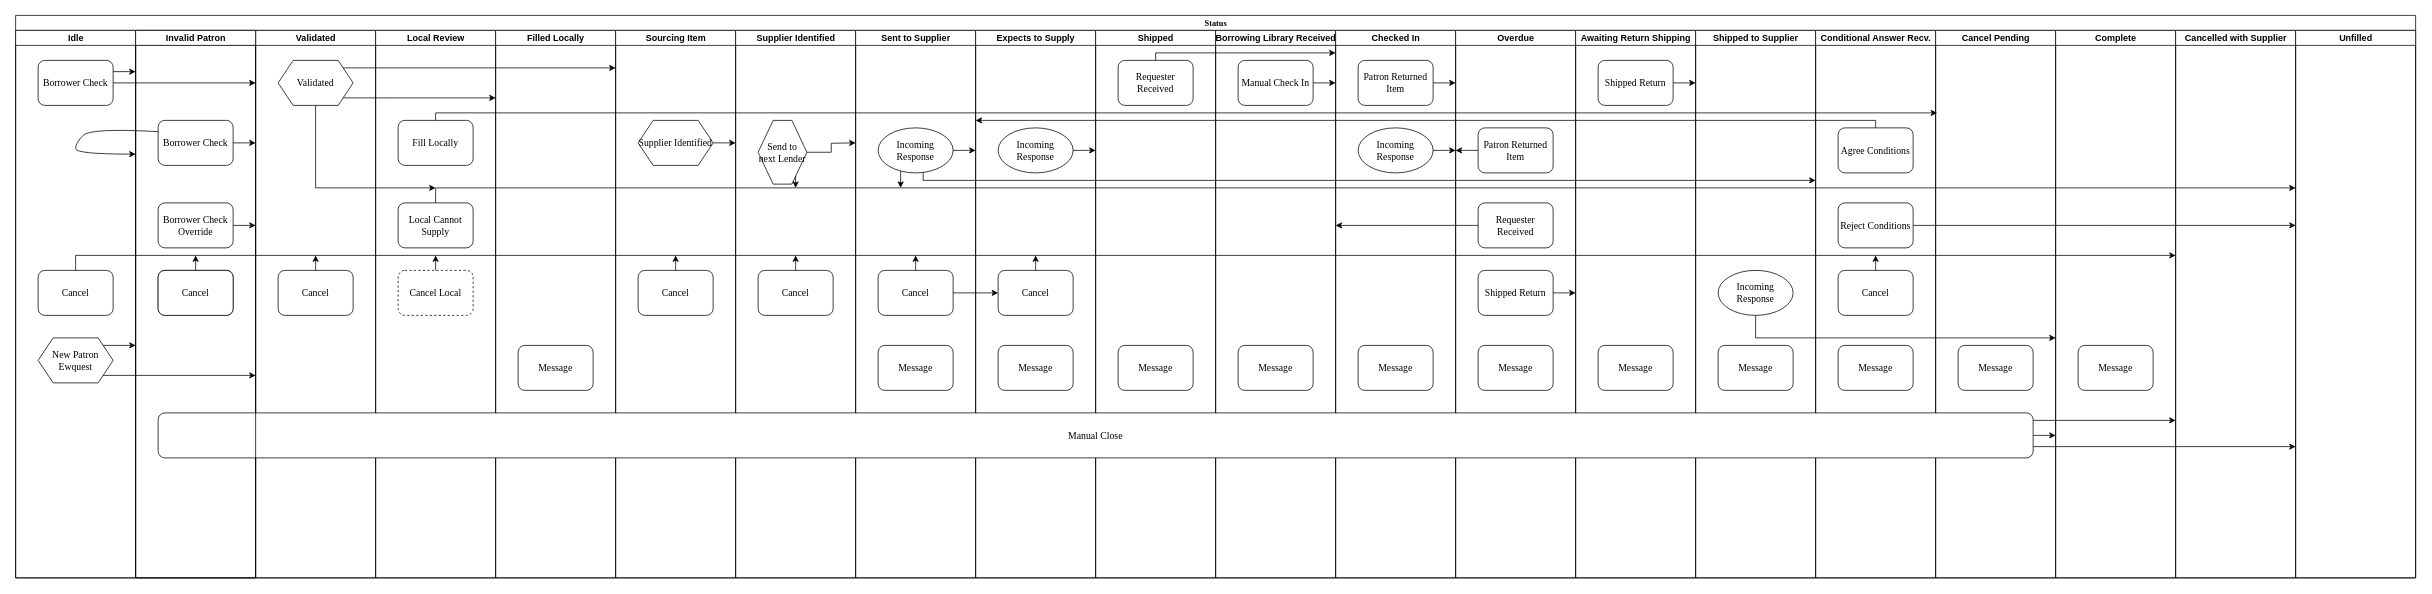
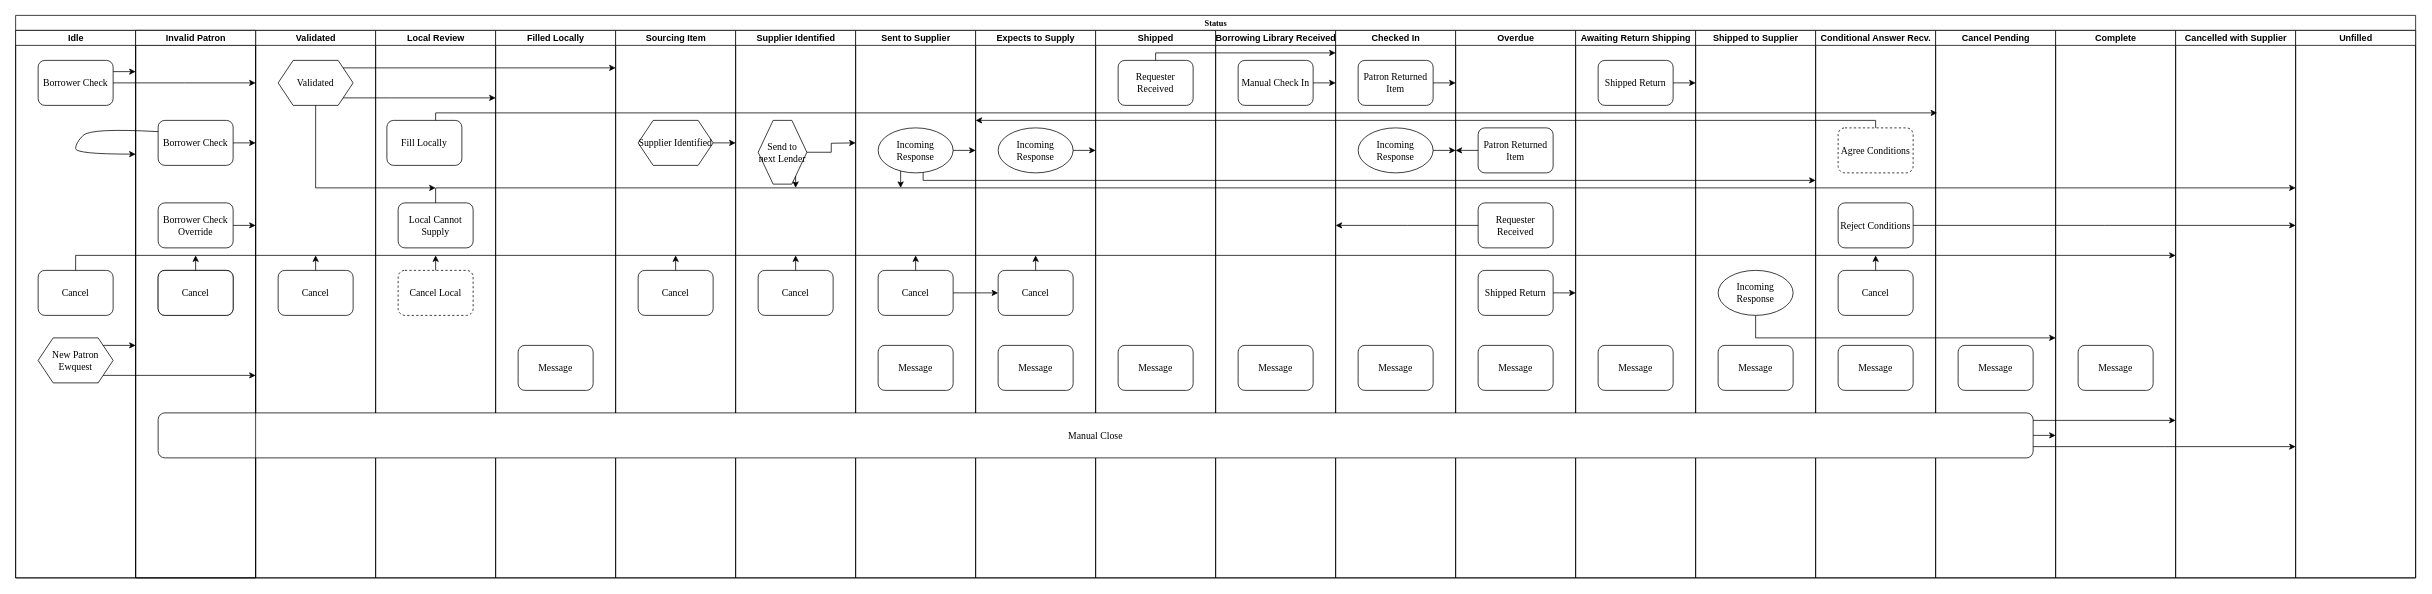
node "Fill Locally": moved (435, 143) -> (424, 143)
node "Agree Conditions": style solid -> dashed
